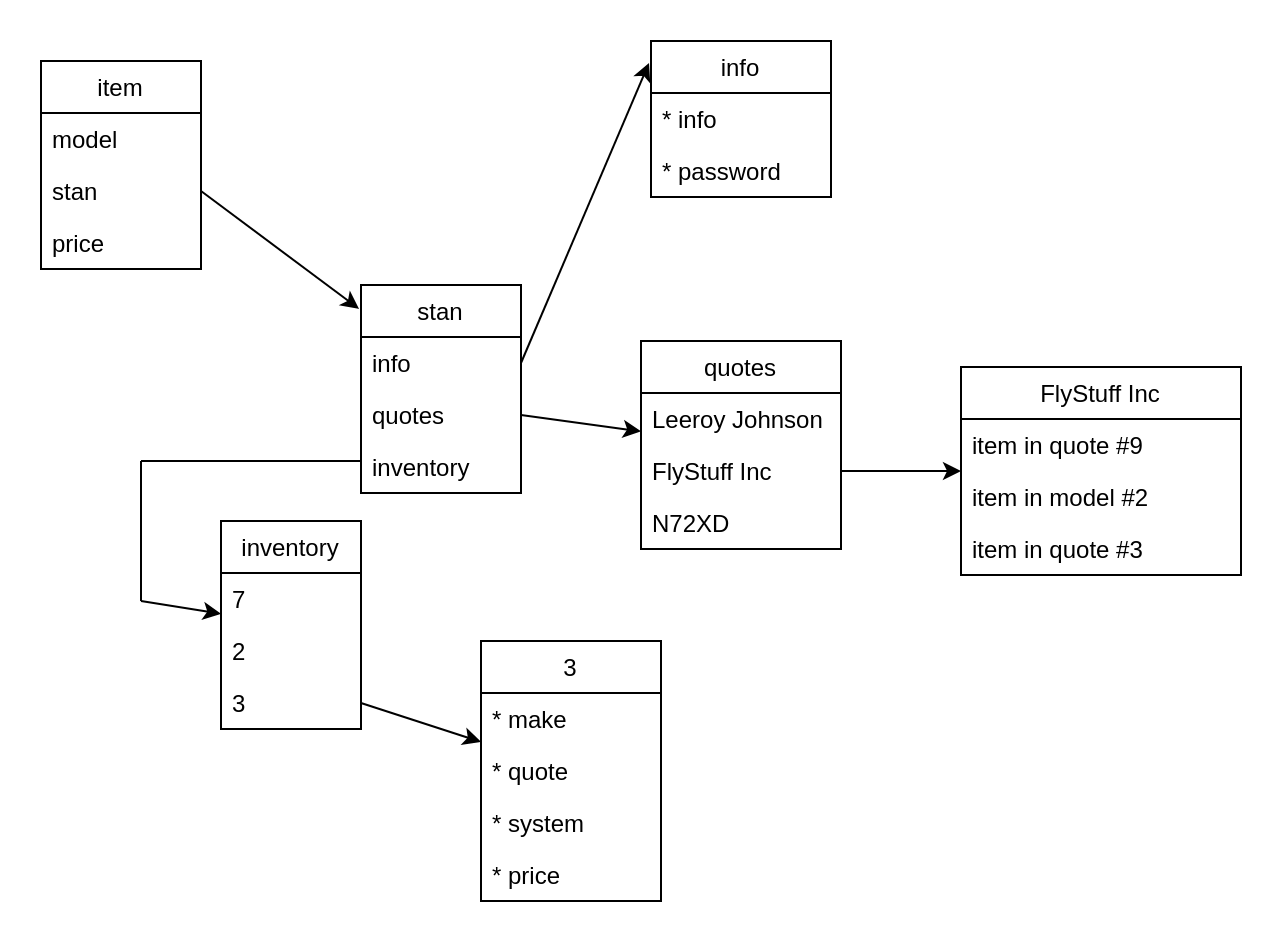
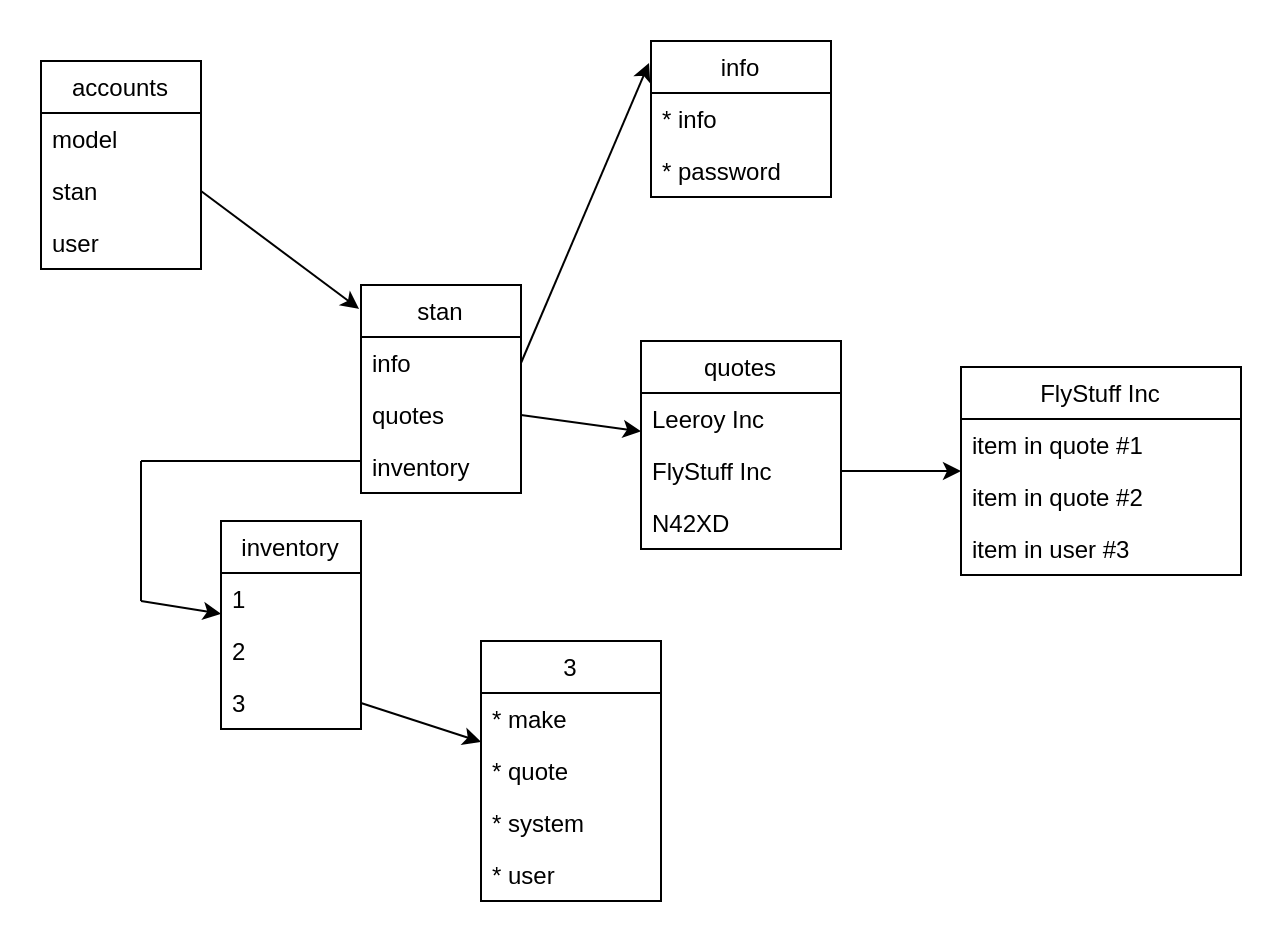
node "item": label "item" -> "accounts"
node "price": label "price" -> "user"
node "Leeroy Johnson": label "Leeroy Johnson" -> "Leeroy Inc"
node "item in quote #9": label "item in quote #9" -> "item in quote #1"
node "item in model #2": label "item in model #2" -> "item in quote #2"
node "N72XD": label "N72XD" -> "N42XD"
node "item in quote #3": label "item in quote #3" -> "item in user #3"
node "7": label "7" -> "1"
node "* price": label "* price" -> "* user"
